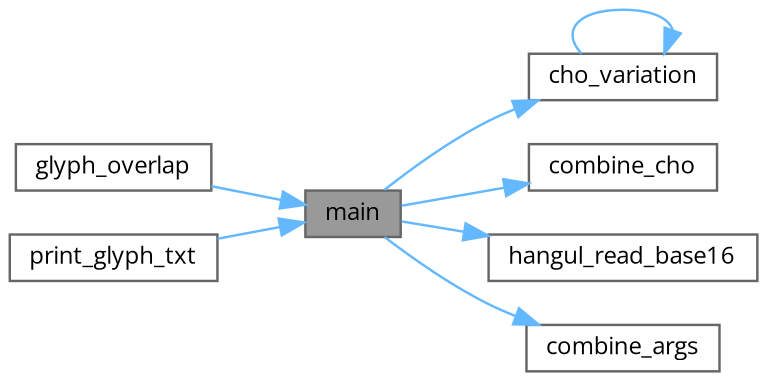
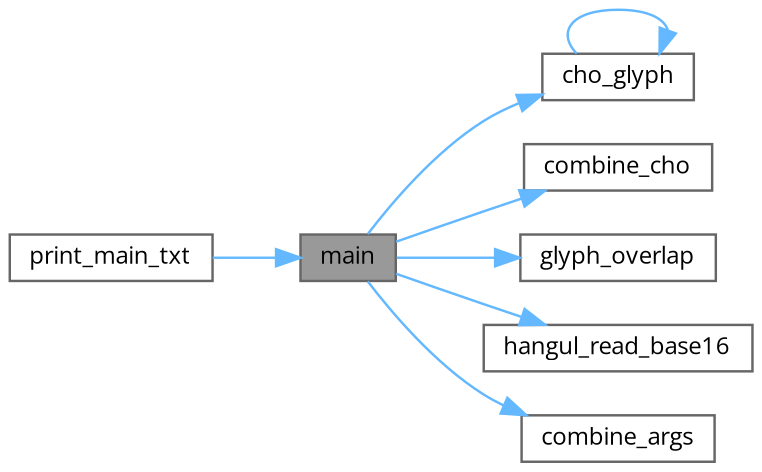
node "cho_variation": label "cho_variation" -> "cho_glyph"
edge "glyph_overlap" -> "main": reversed
node "print_glyph_txt": label "print_glyph_txt" -> "print_main_txt"
